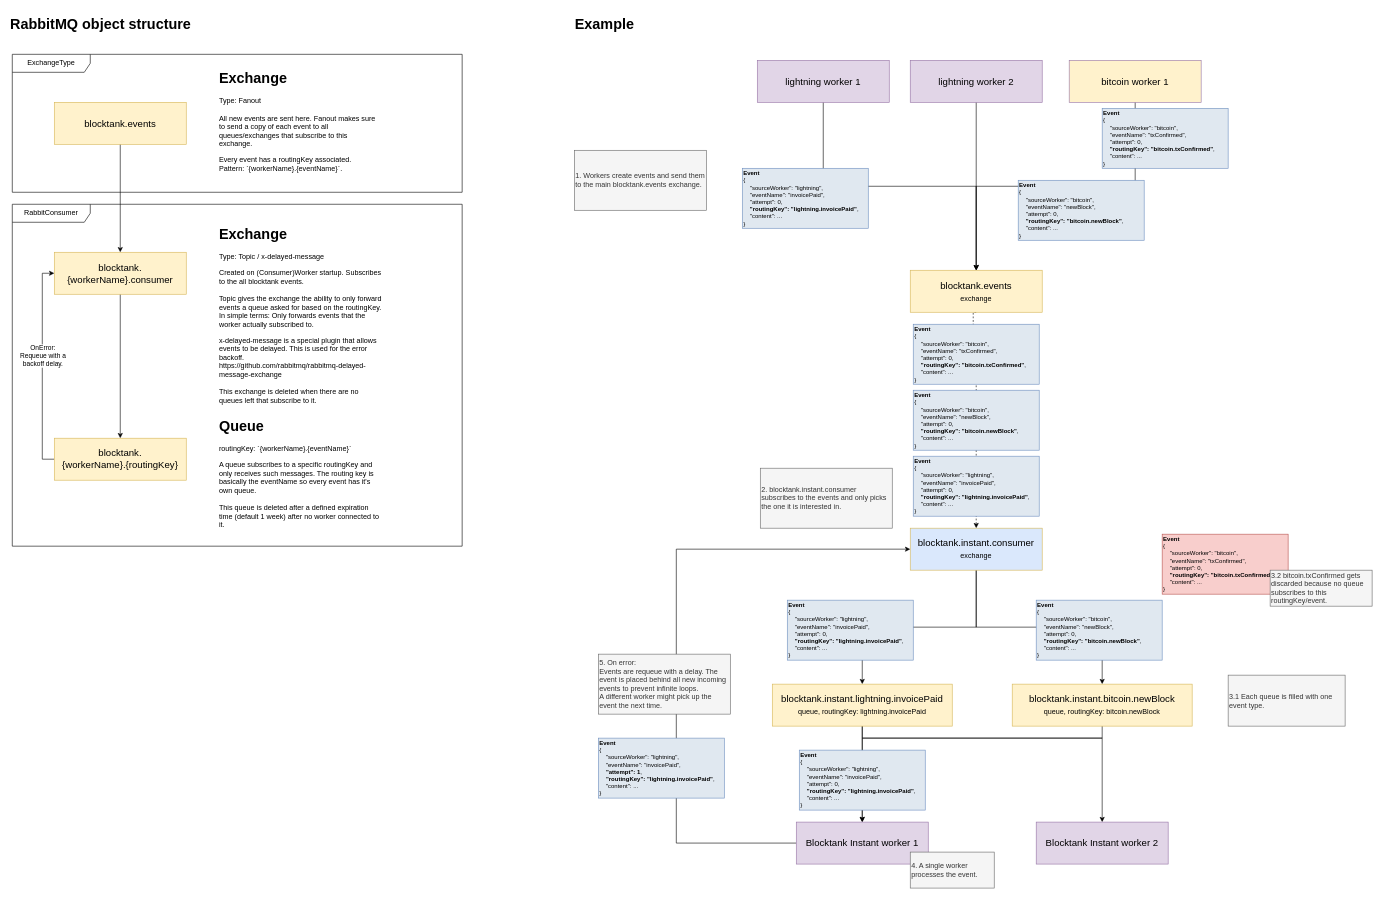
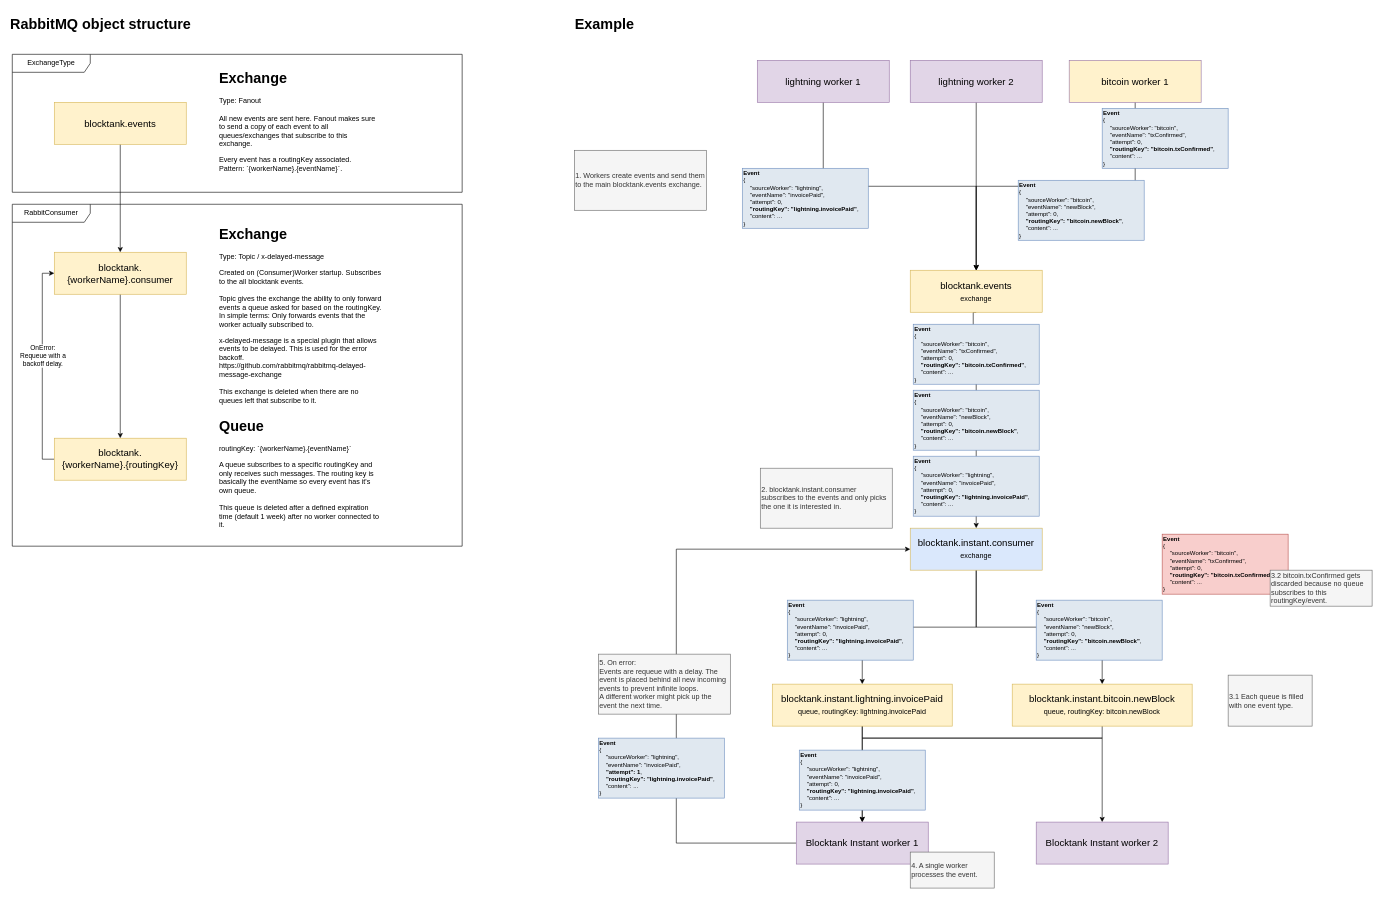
edge "blocktank.events exchange" -> "blocktank.instant.consumer exchange": style dashed -> solid
node "3.1 Each queue is filled with one event type.": size 117x51 -> 84x51
